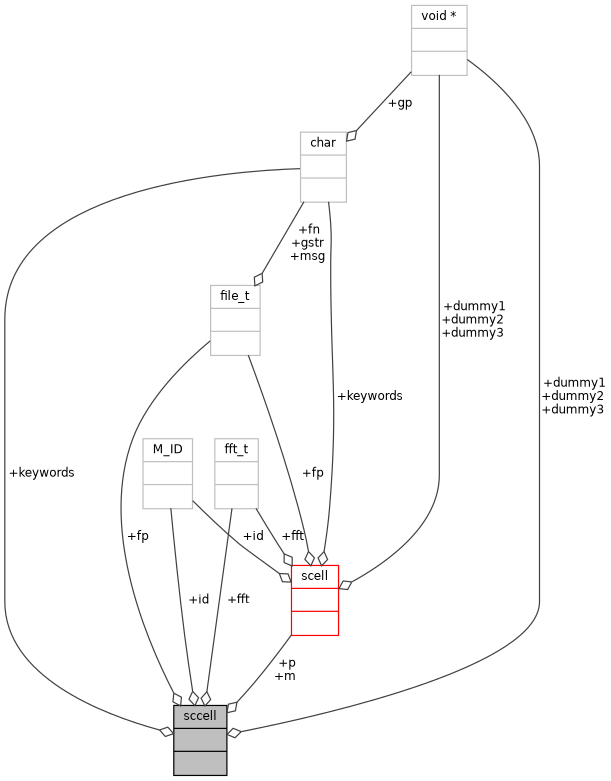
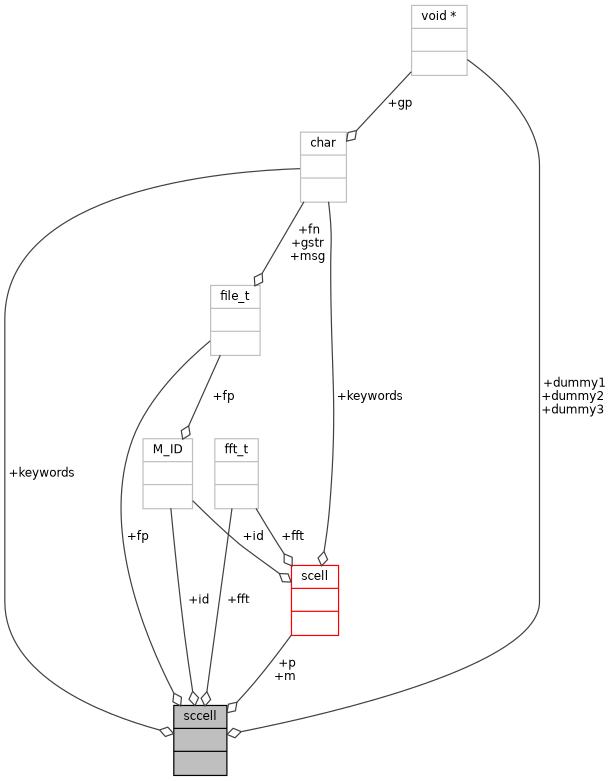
edge "void *" -> "scell": removed, label "+dummy1 +dummy2 +dummy3"
edge "file_t" -> "scell": now "file_t" -> "M_ID"
